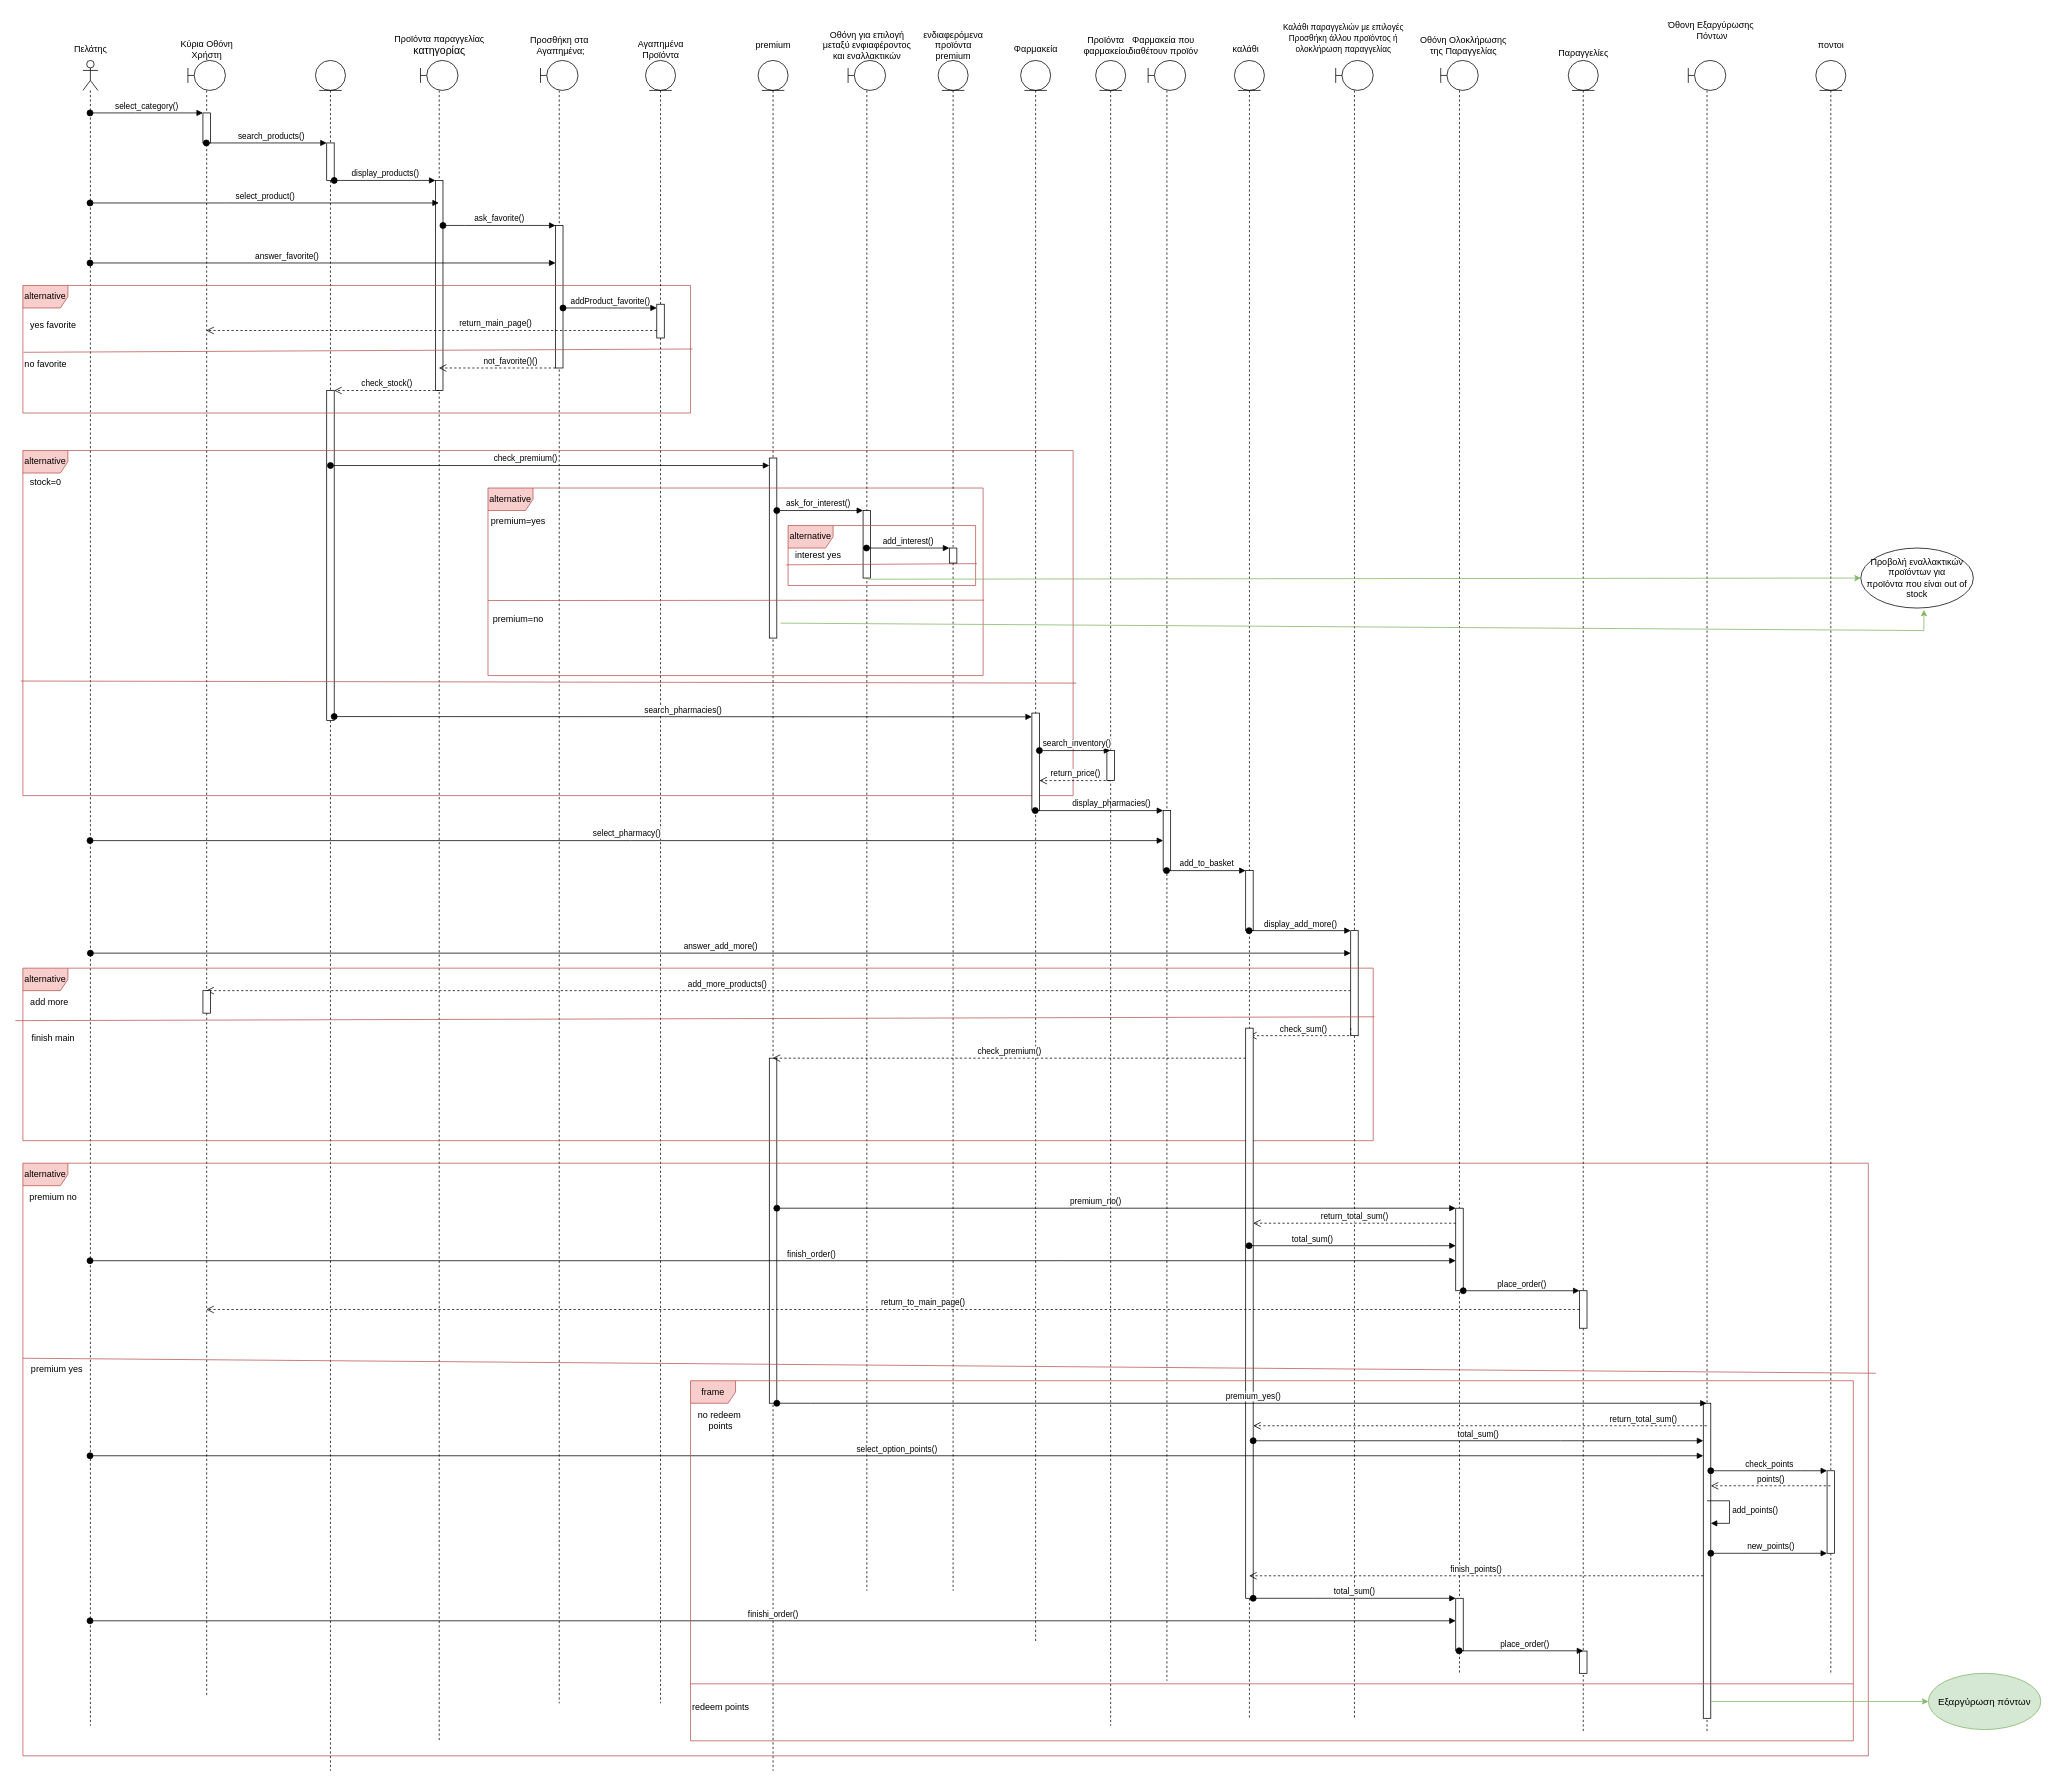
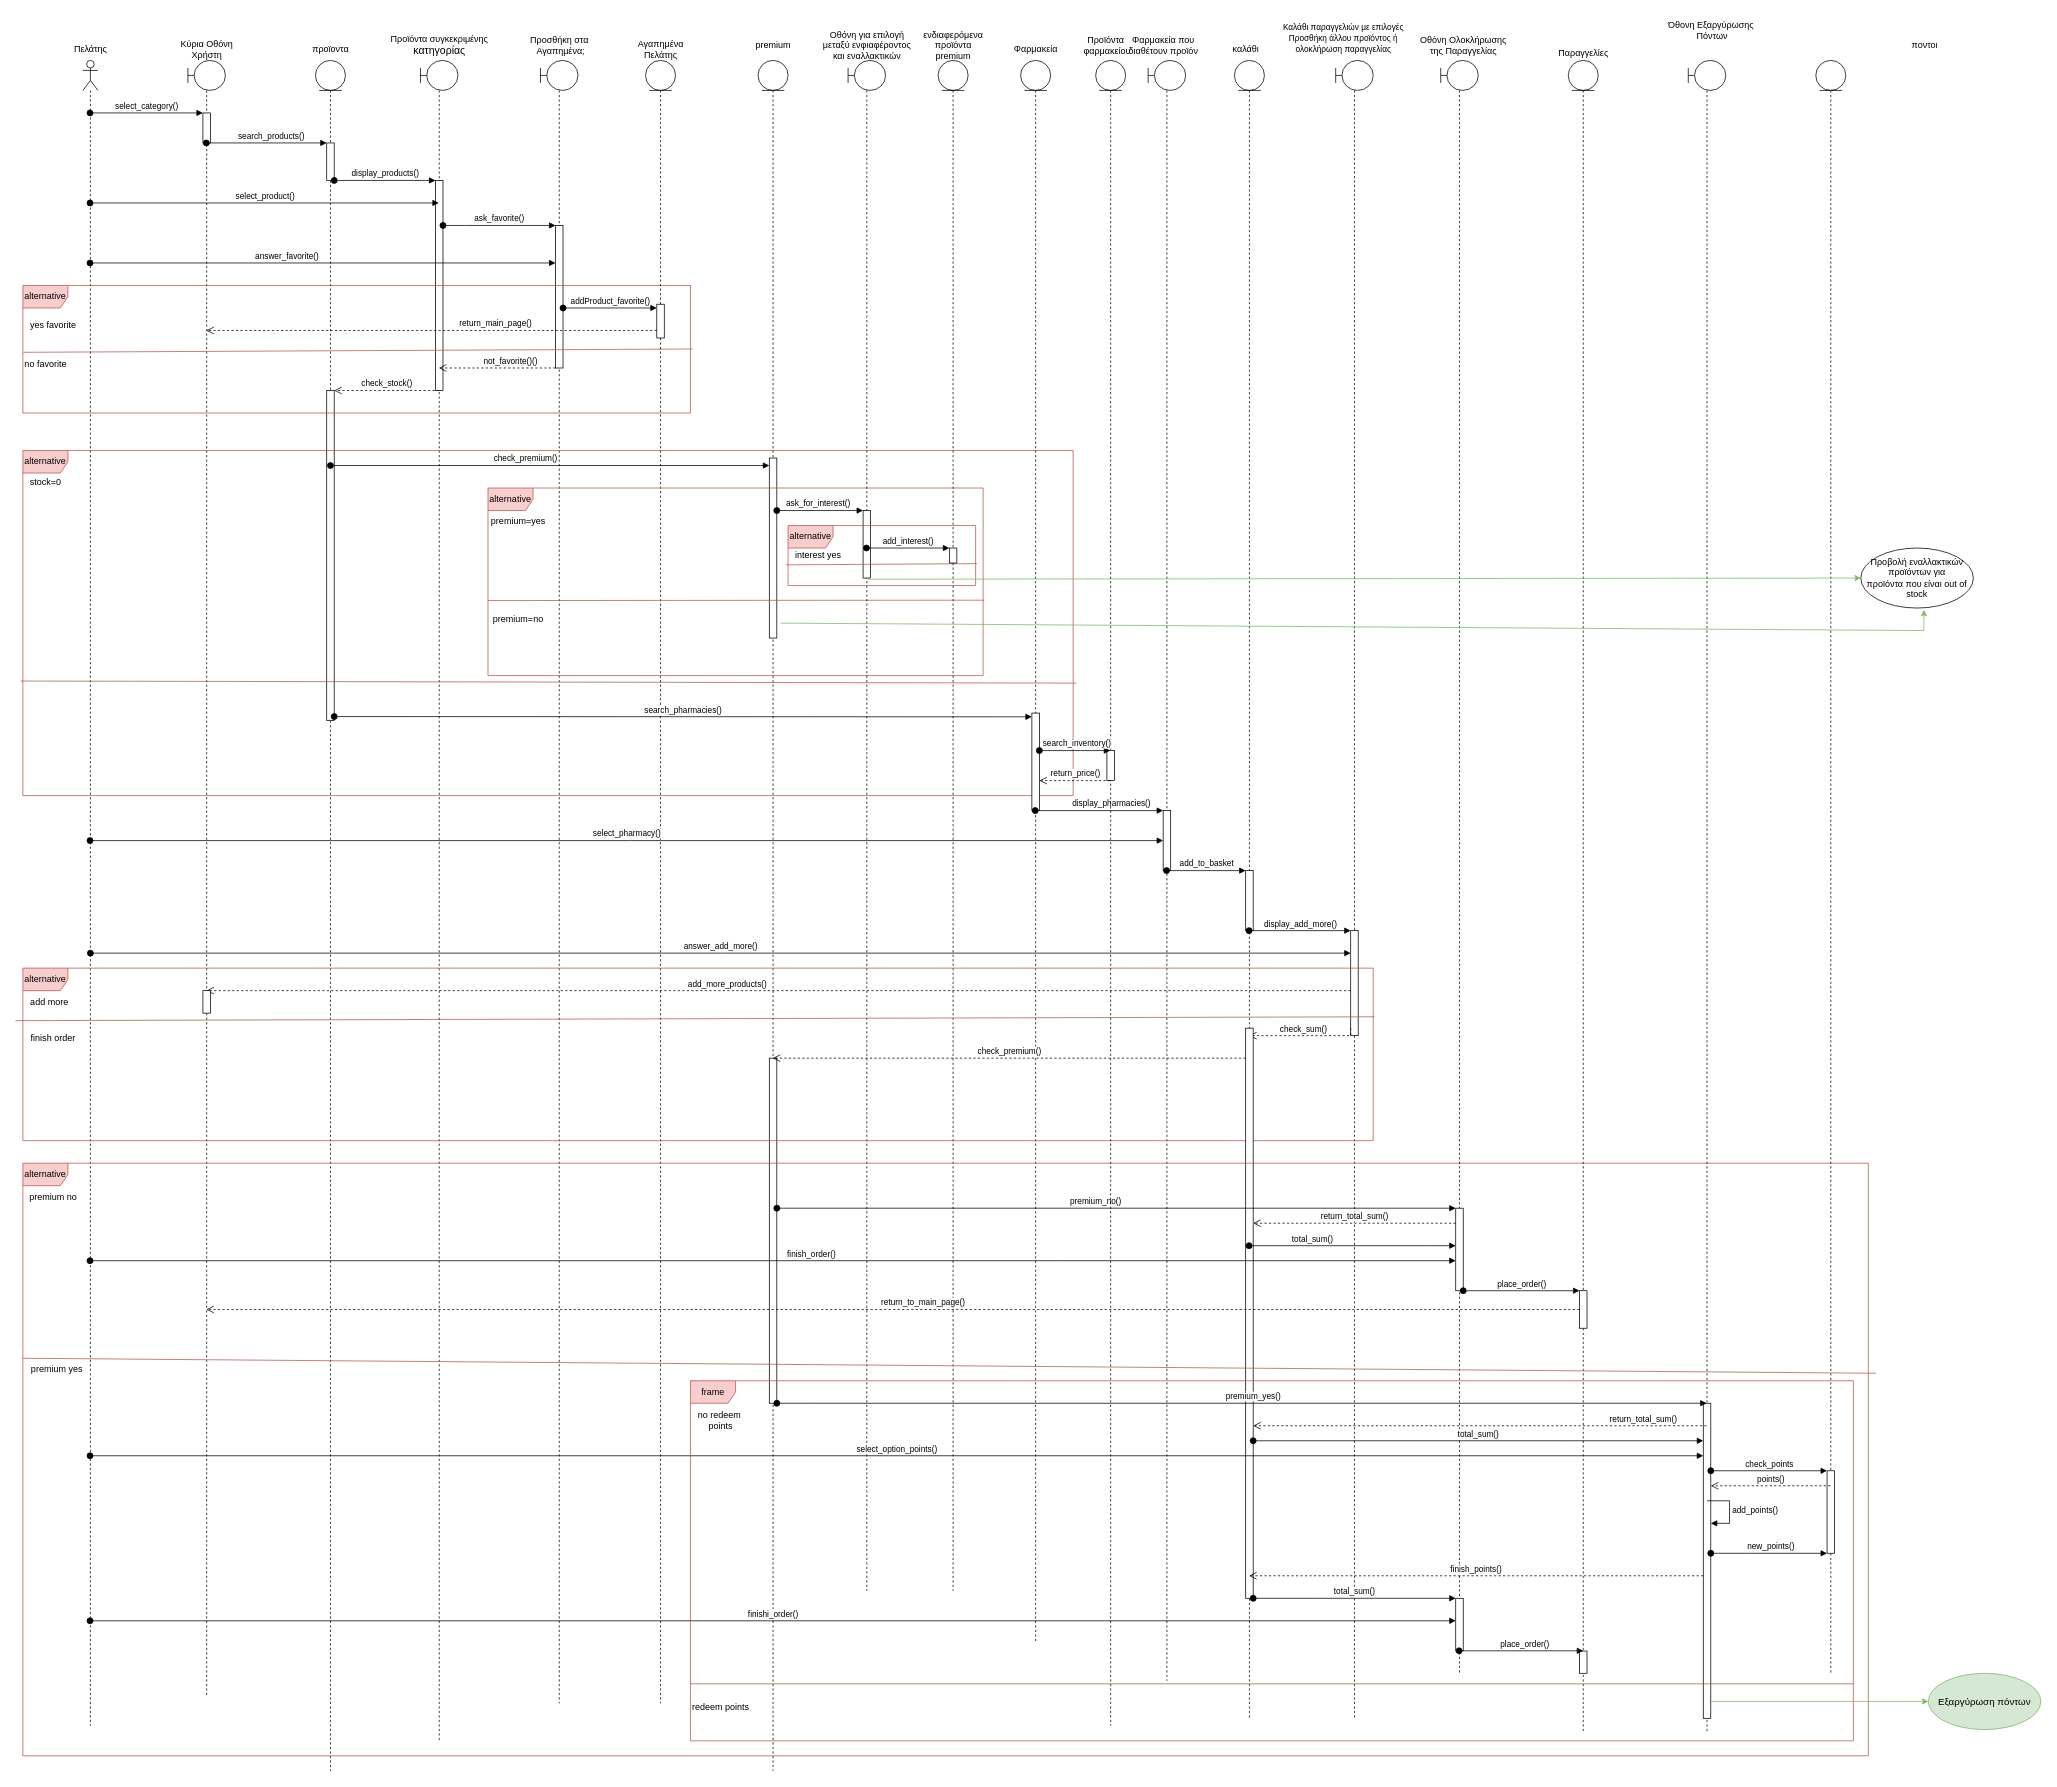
node "Προϊόντα παραγγελίαςκατηγορίας": label "Προϊόντα παραγγελίαςκατηγορίας" -> "Προϊόντα συγκεκριμένηςκατηγορίας"
node "ποντοι": moved (1830, 45) -> (1924, 45)
node "προϊοντα": added
node "Αγαπημένα Προϊόντα": label "Αγαπημένα Προϊόντα" -> "Αγαπημένα Πελάτης"
node "finish main": label "finish main" -> "finish order"
